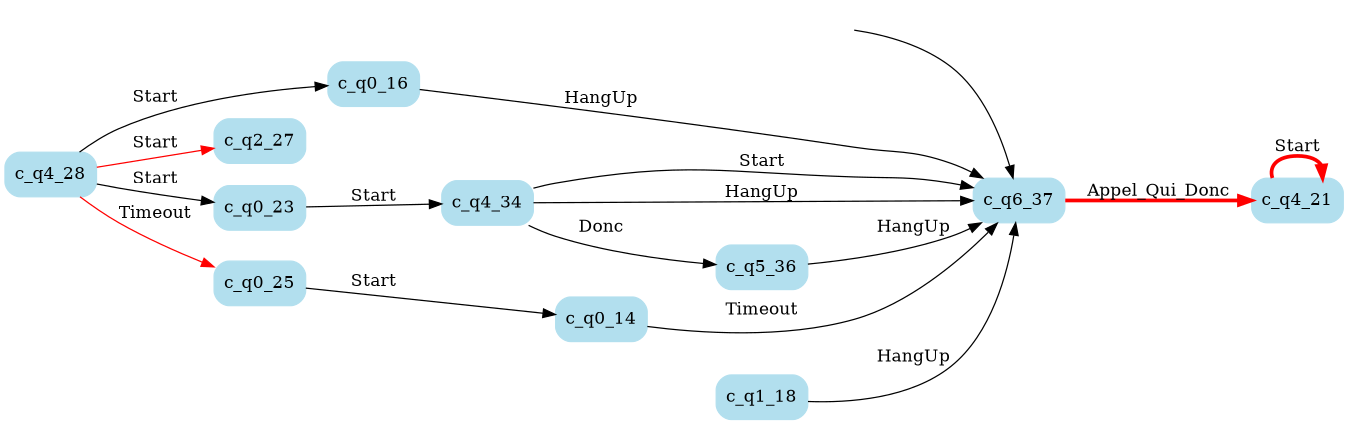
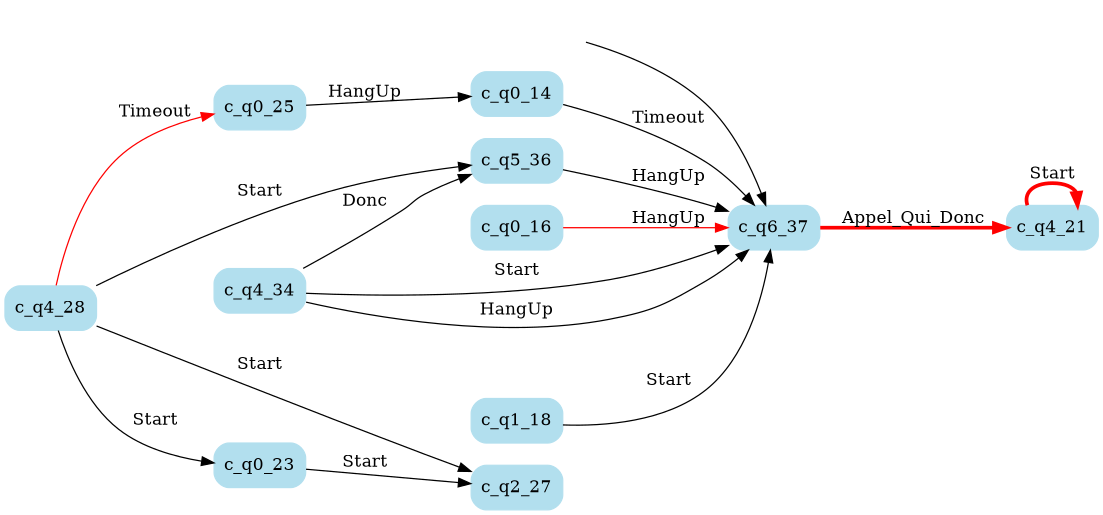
edge "c_q4_28" -> "c_q0_16": now "c_q4_28" -> "c_q5_36"
edge "c_q0_16" -> "c_q6_37": color black -> red
edge "c_q4_28" -> "c_q2_27": color red -> black
edge "c_q0_23" -> "c_q4_34": now "c_q0_23" -> "c_q2_27"
edge "c_q0_25" -> "c_q0_14": label "Start" -> "HangUp"
edge "c_q1_18" -> "c_q6_37": label "HangUp" -> "Start"
